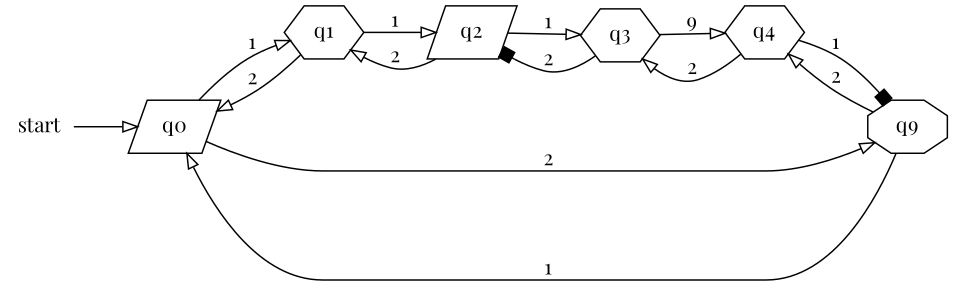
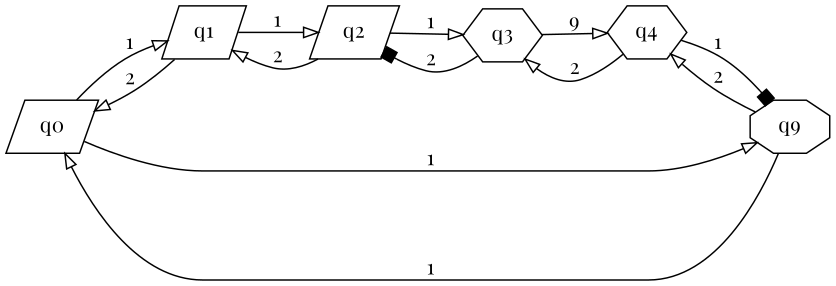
node "q1": shape hexagon -> parallelogram
node "start": removed
edge "q0" -> "q9": label "2" -> "1"
